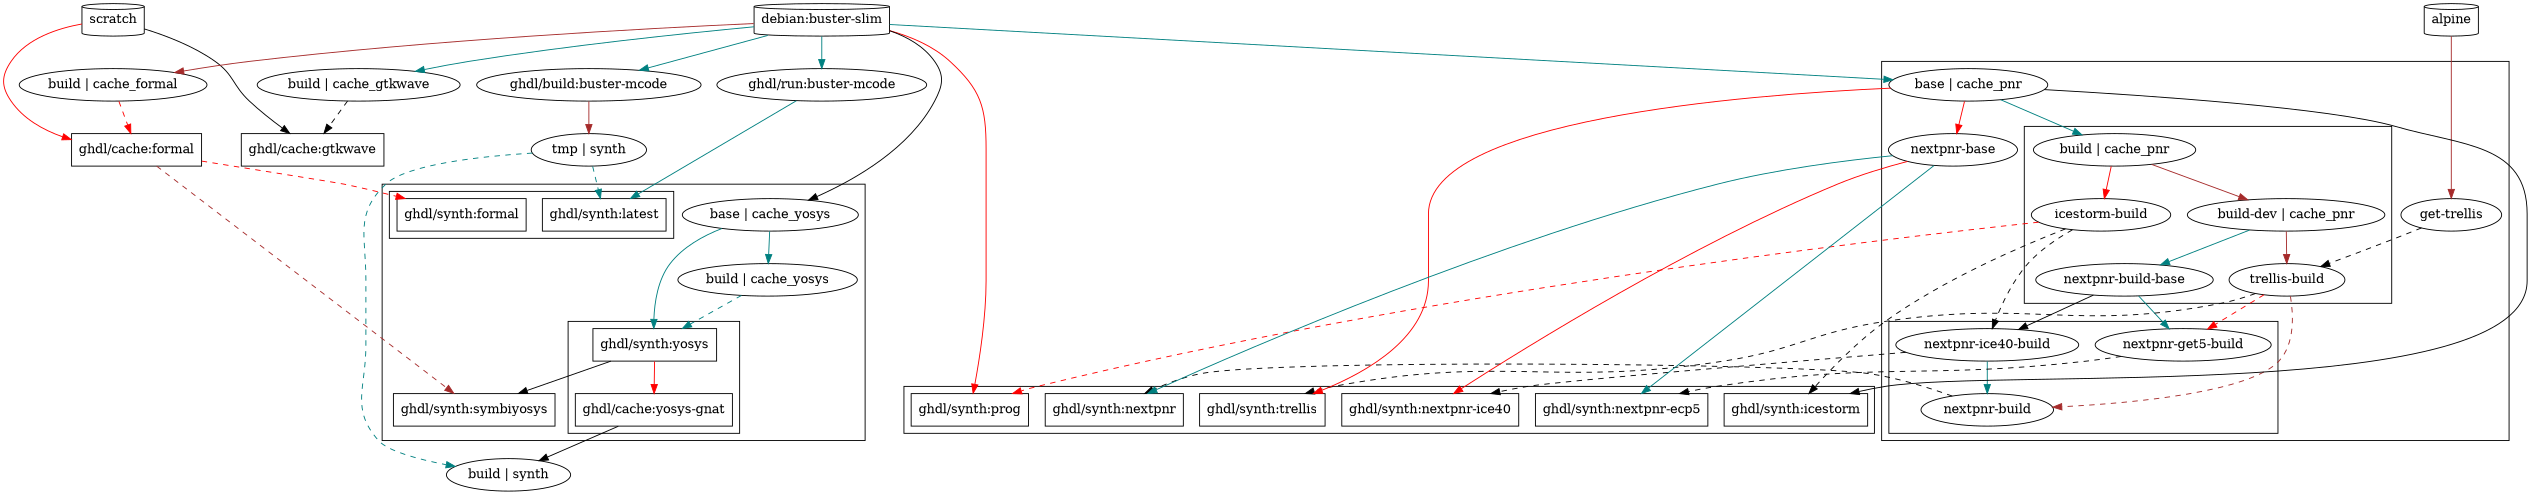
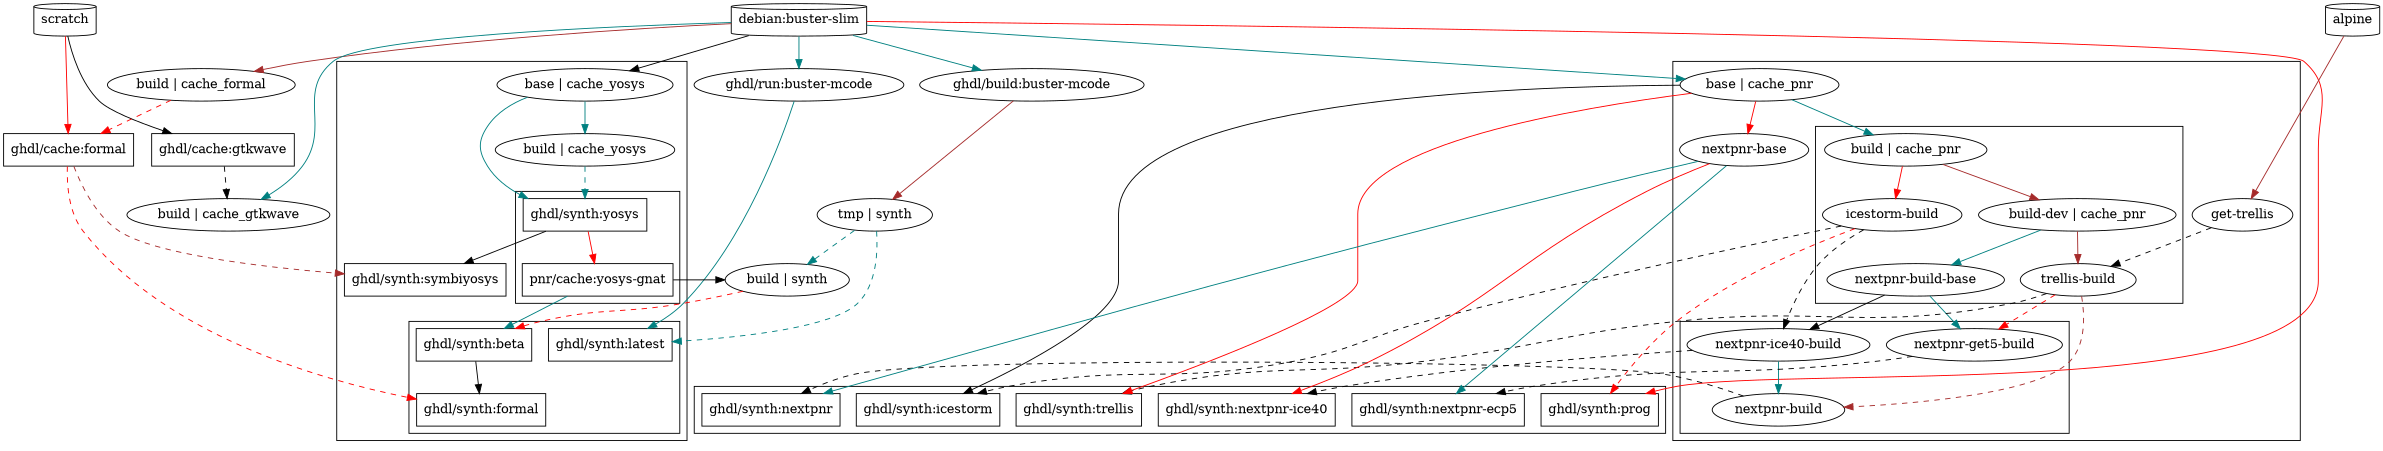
edge "build | cache_gtkwave" -> "ghdl/cache:gtkwave": reversed
node "ghdl/synth:beta": added
node "ghdl/cache:yosys-gnat": label "ghdl/cache:yosys-gnat" -> "pnr/cache:yosys-gnat"
